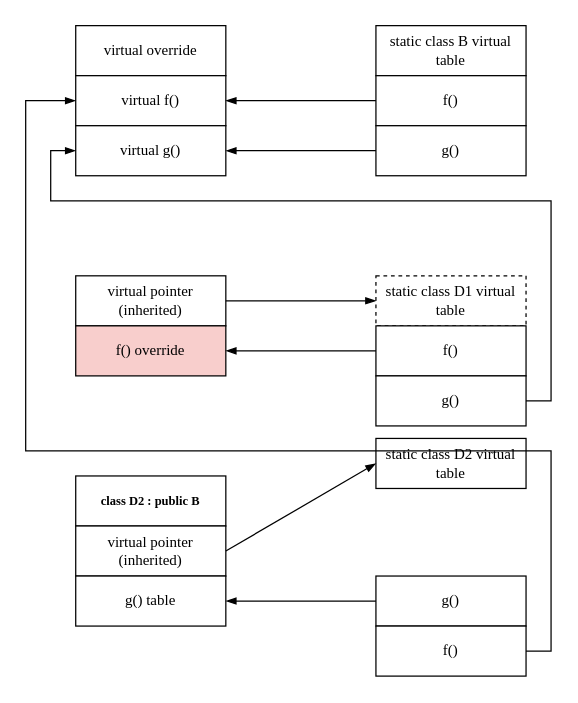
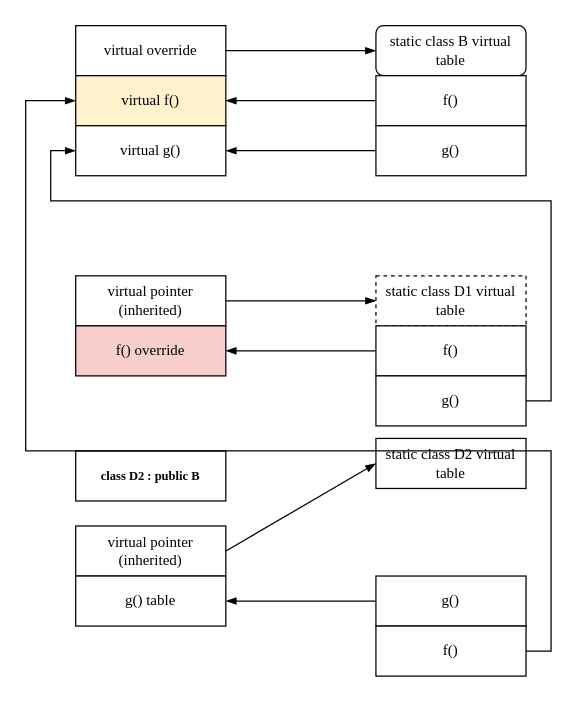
edge "virtual override" -> "static class B virtual table": added
node "static class B virtual table": shape rectangle -> rounded rectangle
node "virtual f()": fillcolor #ffffff -> #fff2cc
node "class D2 : public B": moved (151, 501) -> (151, 476)
